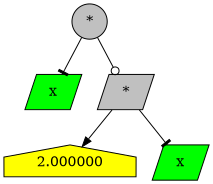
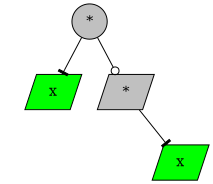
node "2.000000": removed
